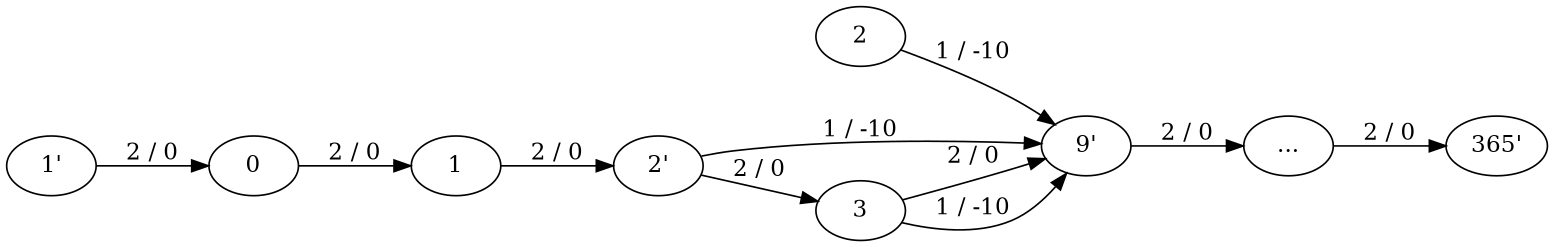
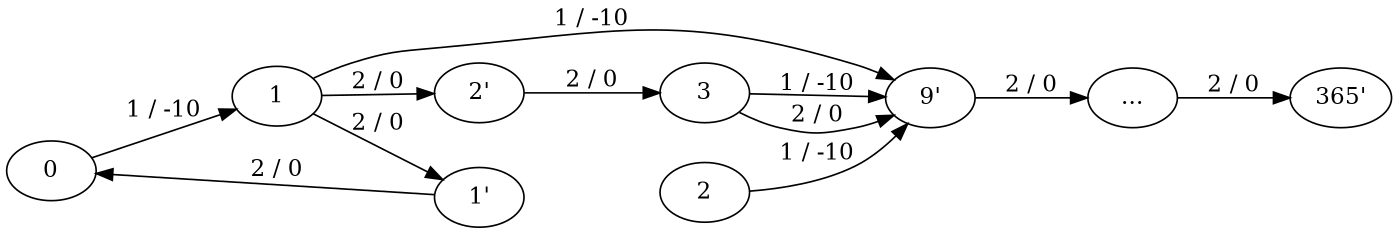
edge "2'" -> "9'": now "1" -> "9'"
edge "1" -> "1'": added, label "2 / 0"
edge "0" -> "1": label "2 / 0" -> "1 / -10"
